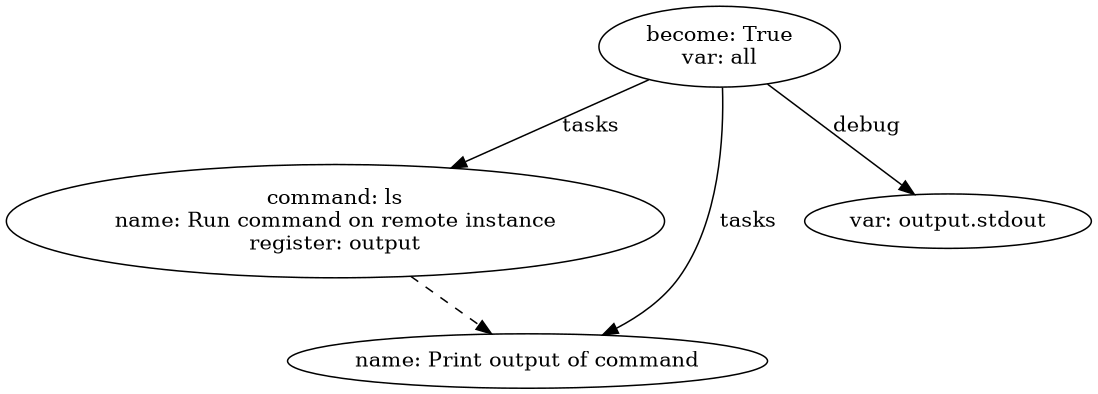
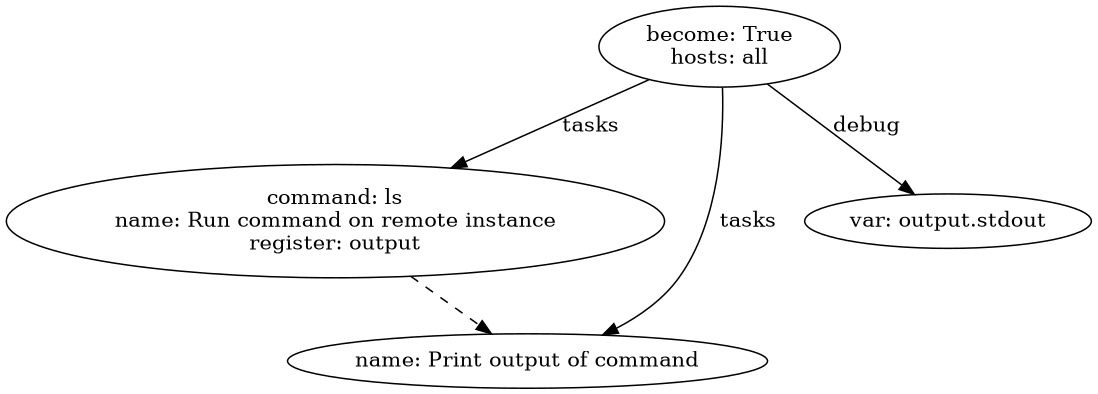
node "become: True var: all": label "become: True var: all" -> "become: True hosts: all"
